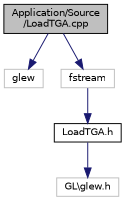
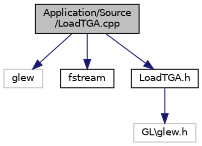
node "fstream": color grey75 -> black
edge "fstream" -> "LoadTGA.h": now "Application/Source /LoadTGA.cpp" -> "LoadTGA.h"
